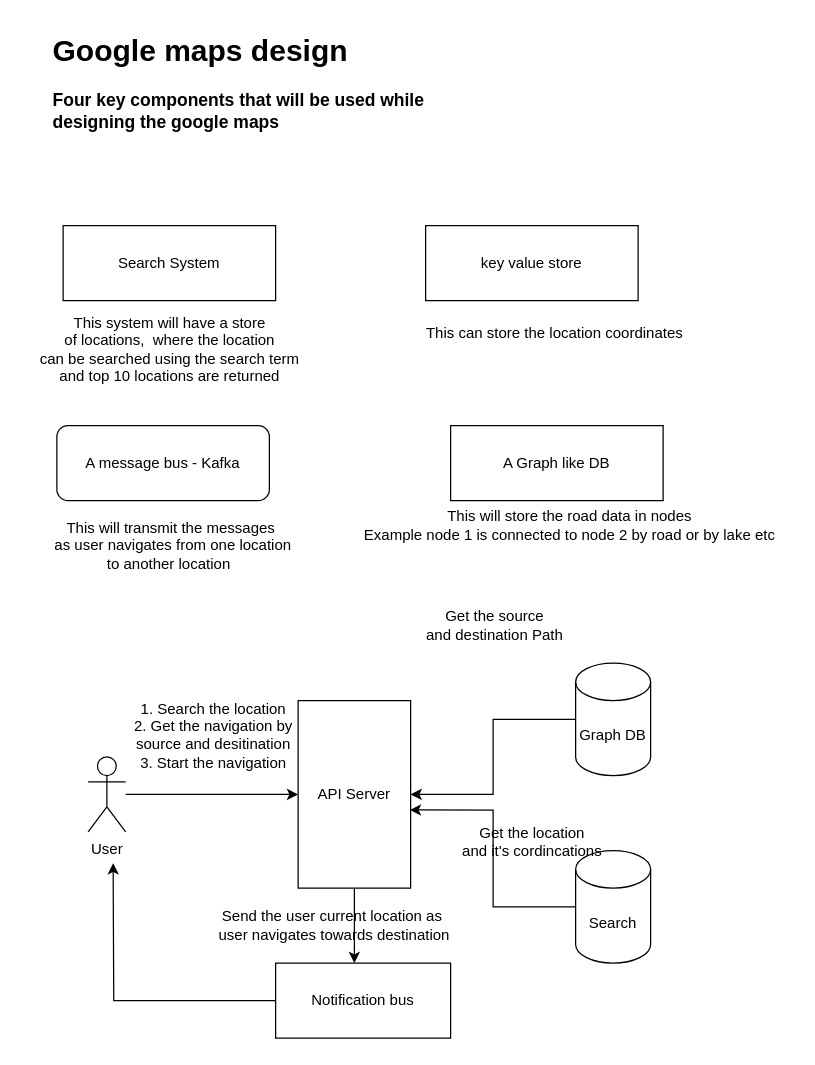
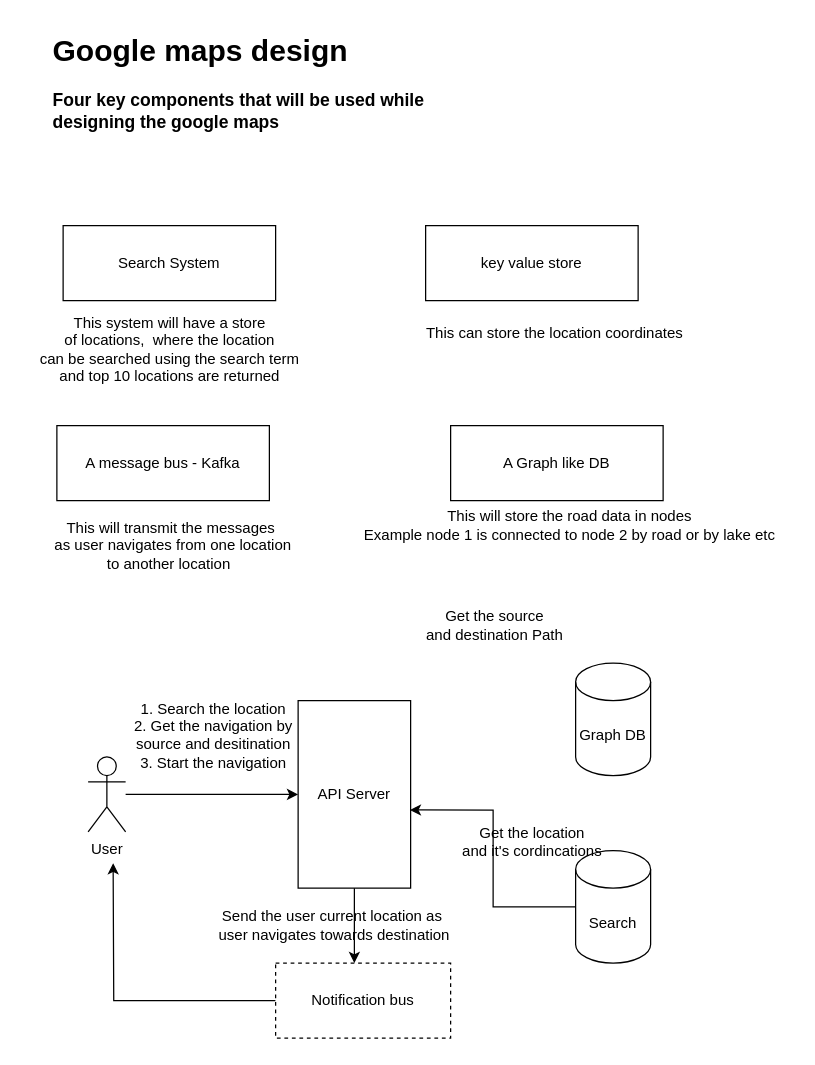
node "A message bus - Kafka": shape rounded rectangle -> rectangle
edge "Graph DB" -> "API Server": removed
node "Notification bus": style solid -> dashed
